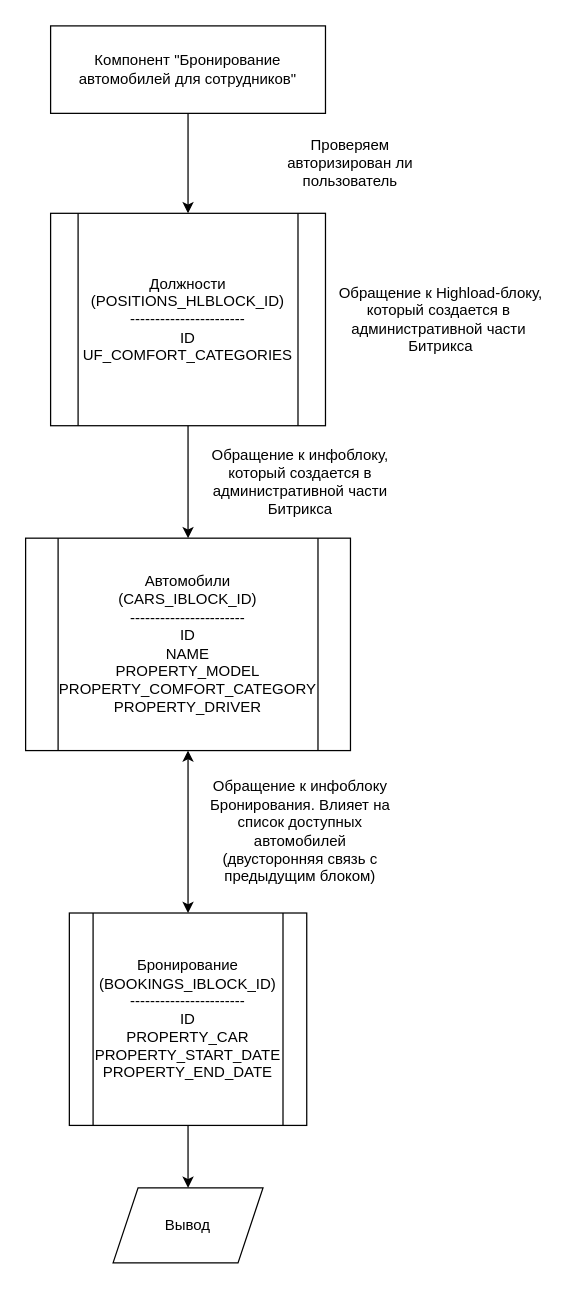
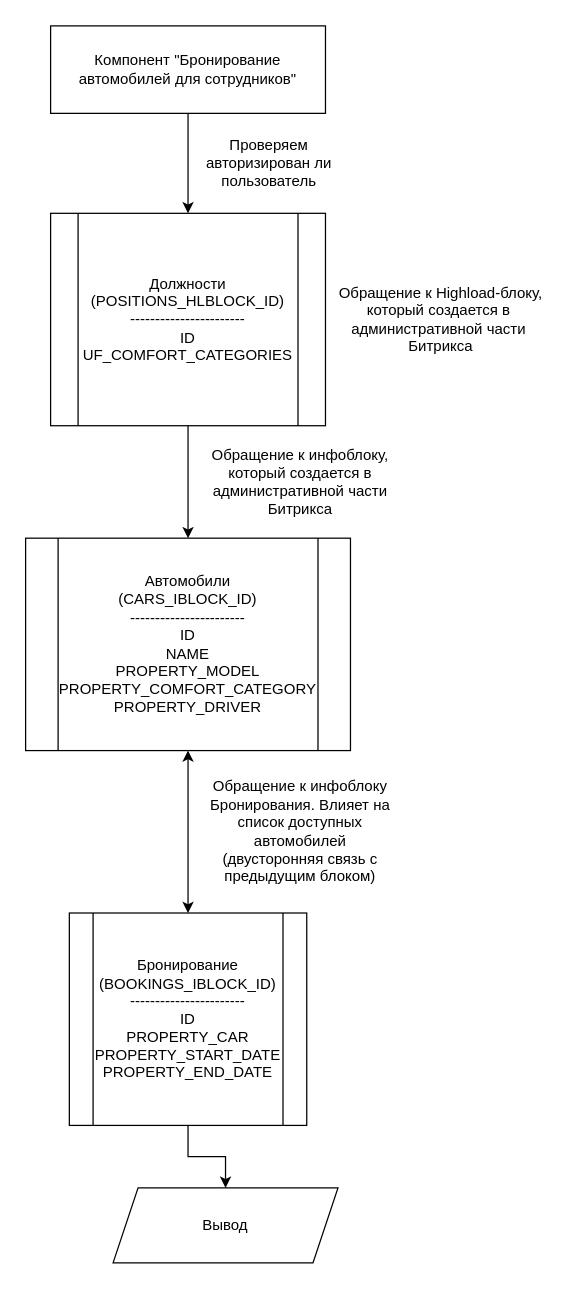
node "Проверяем авторизирован ли пользователь": moved (351, 163) -> (269, 163)
node "Вывод": size 150x75 -> 225x75
